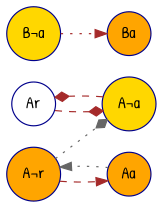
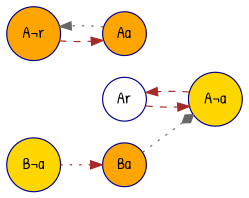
edge "A¬a" -> "Ar": arrowhead diamond -> normal
edge "Ar" -> "A¬a": arrowhead diamond -> normal
edge "A¬r" -> "A¬a": now "Ba" -> "A¬a"
